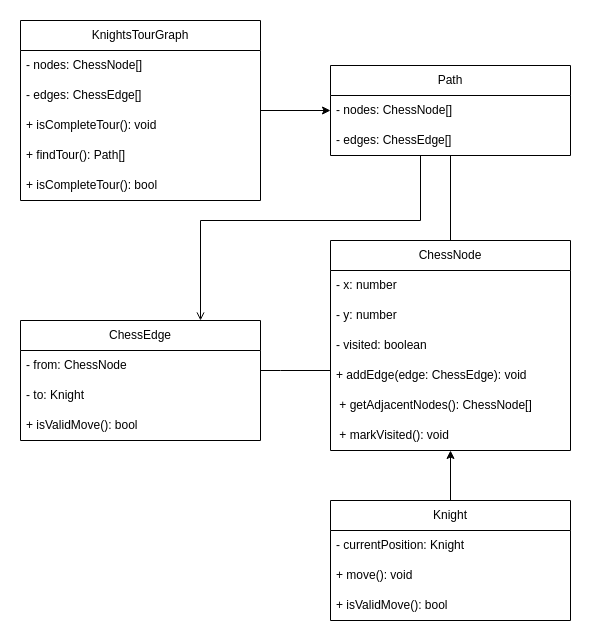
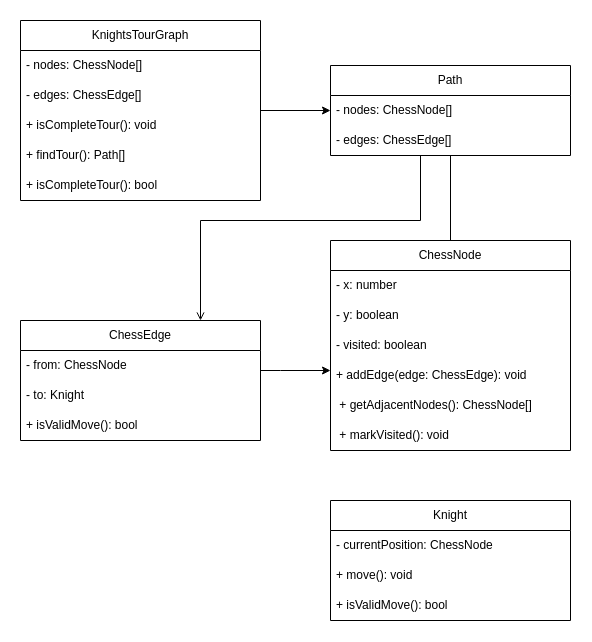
node "- y: number": label "- y: number" -> "- y: boolean"
edge "ChessNode" -- "ChessEdge": arrowhead none -> classic
edge "Knight" -> "ChessNode": removed
node "- currentPosition: Knight": label "- currentPosition: Knight" -> "- currentPosition: ChessNode"
